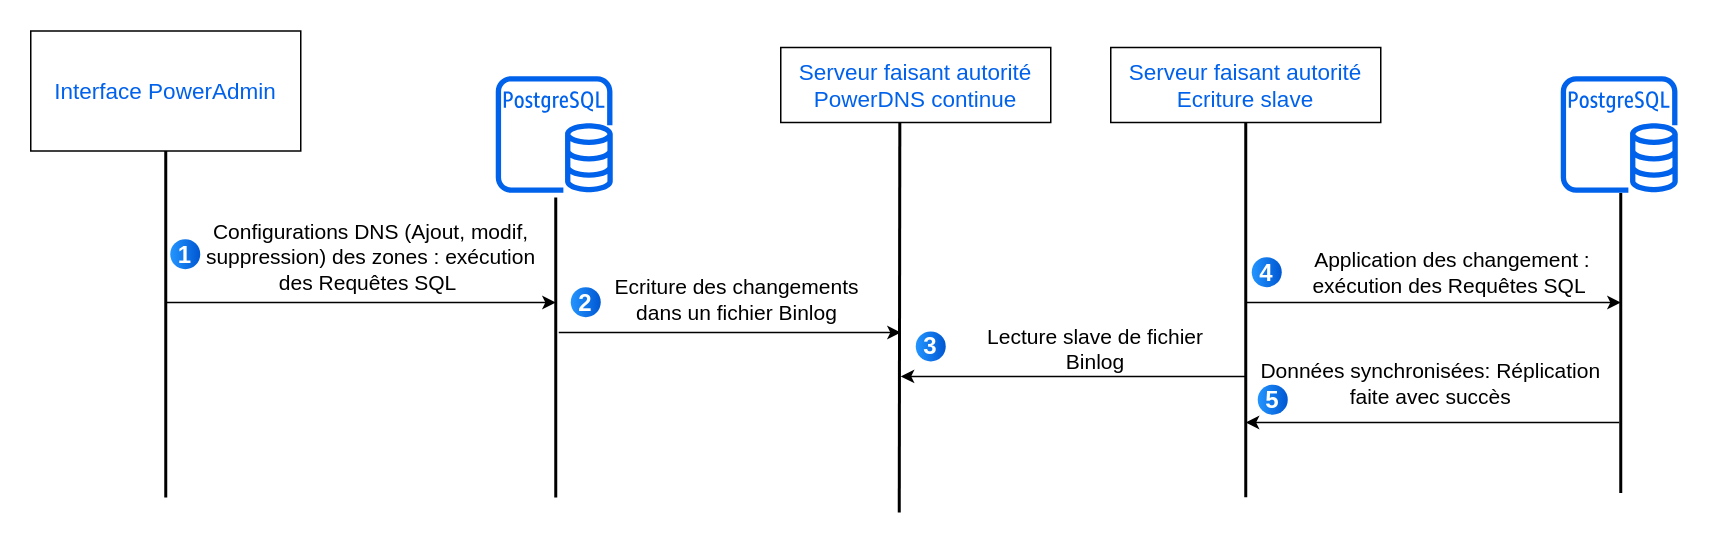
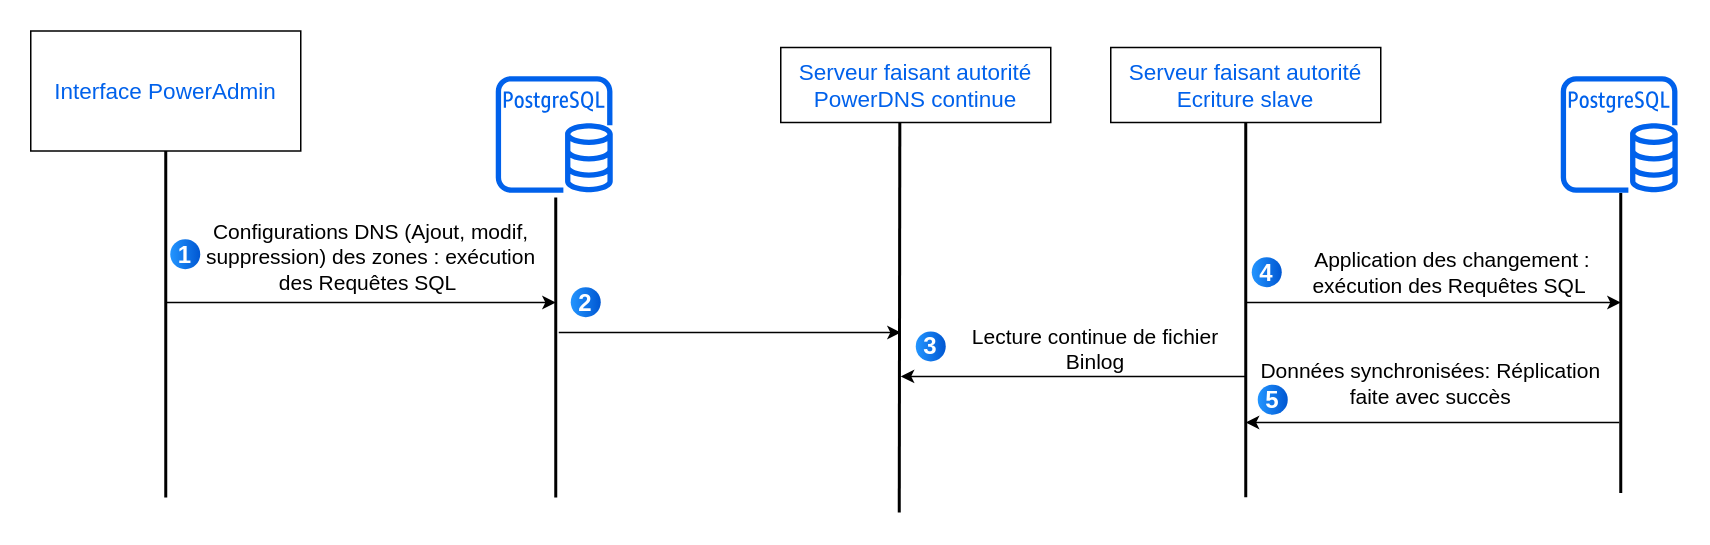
node "Ecriture des changements dans un fichier Binlog": removed
node "Lecture slave de fichier Binlog": label "Lecture slave de fichier Binlog" -> "Lecture continue de fichier Binlog"
